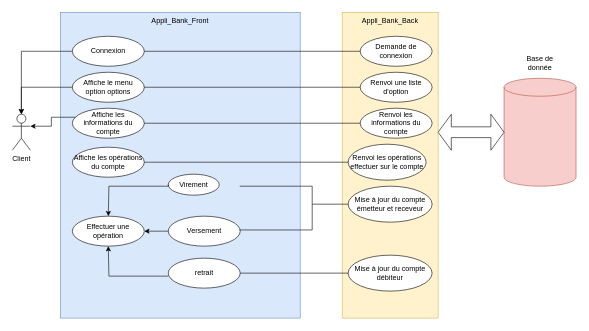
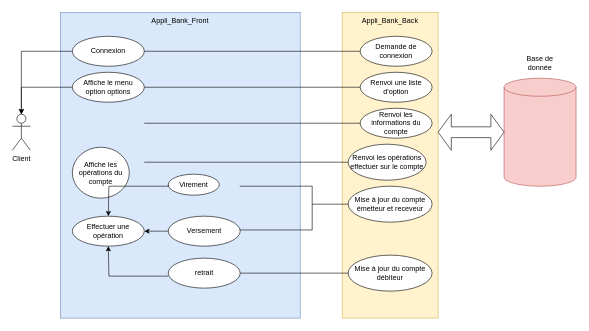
edge "Affiche les informations du compte" -> "Client": removed
node "Affiche les informations du compte": removed
node "Affiche les opérations du compte": size 72x30 -> 57x51
